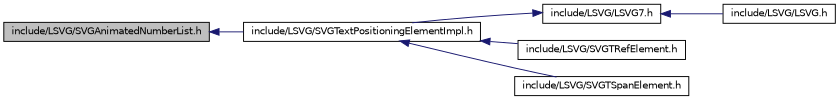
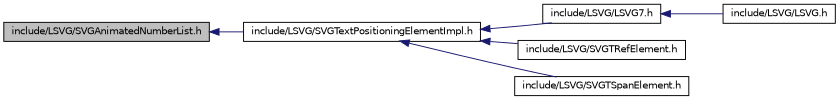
edge "include/LSVG/SVGTextPositioningElementImpl.h" -> "include/LSVG/LSVG7.h": reversed
